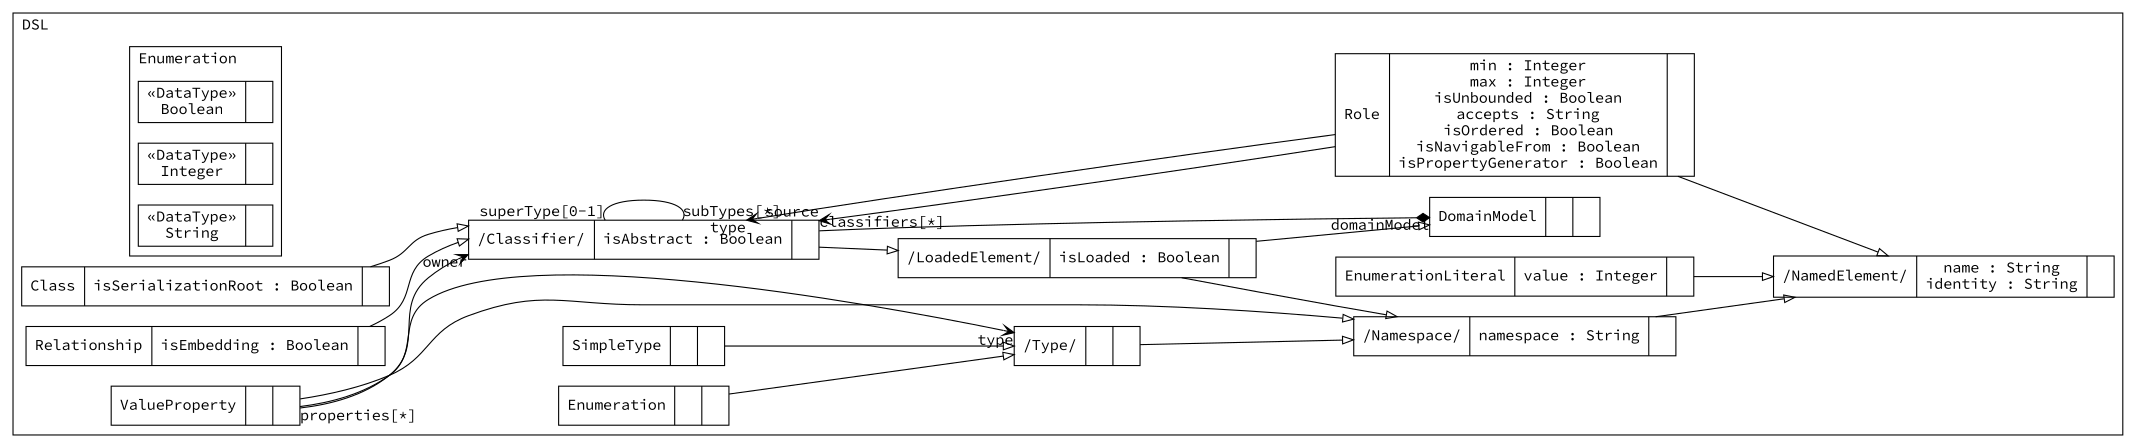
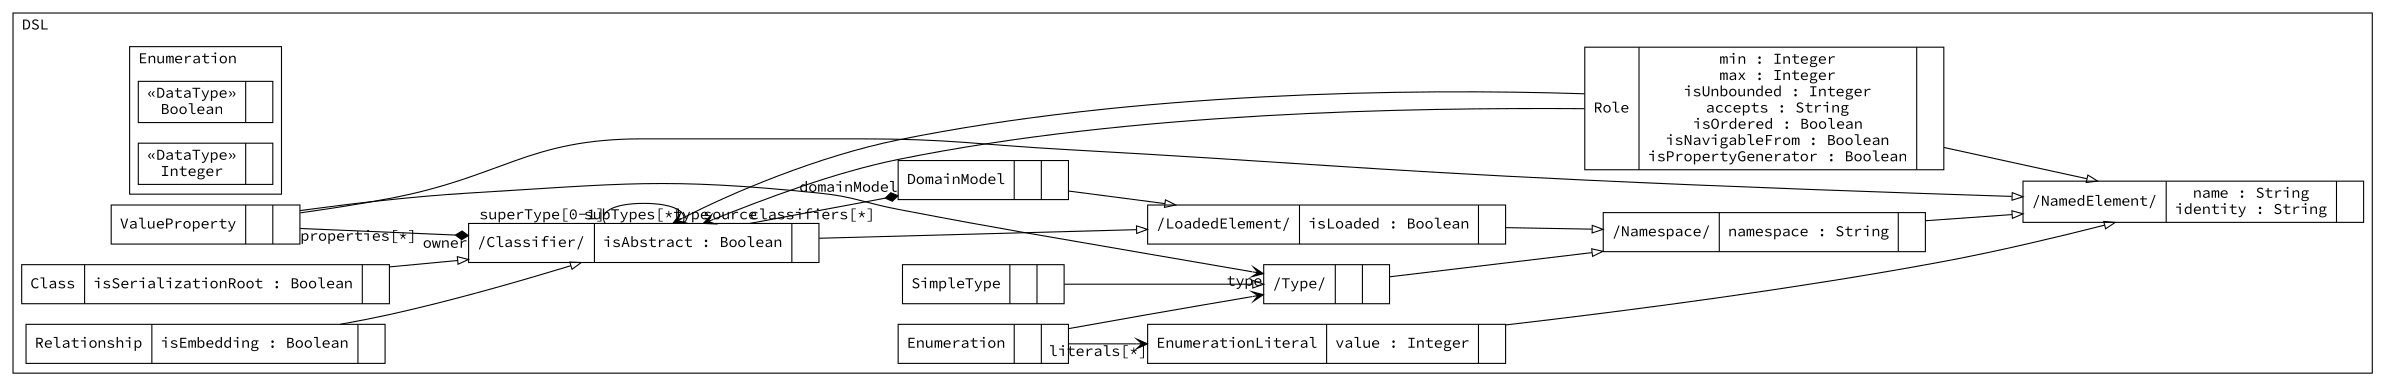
node "Role": text "isUnbounded : Boolean" -> "isUnbounded : Integer"
node "String": removed
edge "/LoadedElement/" -> "DomainModel": reversed
edge "ValueProperty" -> "/Classifier/": arrowhead vee -> diamond
edge "ValueProperty" -> "/Namespace/": now "ValueProperty" -> "/NamedElement/"
edge "Enumeration" -> "EnumerationLiteral": added
edge "Enumeration" -> "/Type/": arrowhead onormal -> vee
